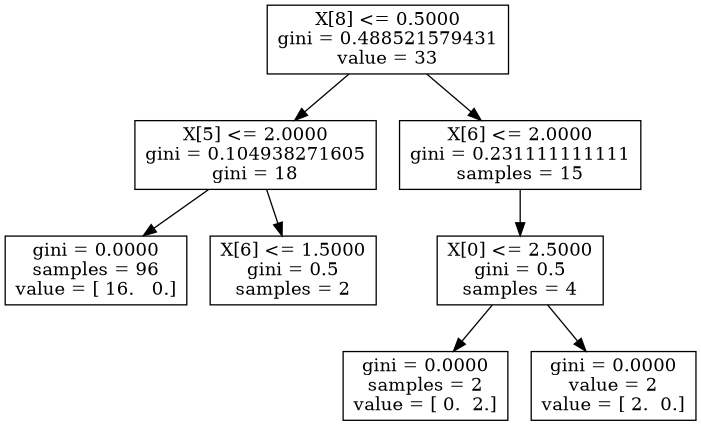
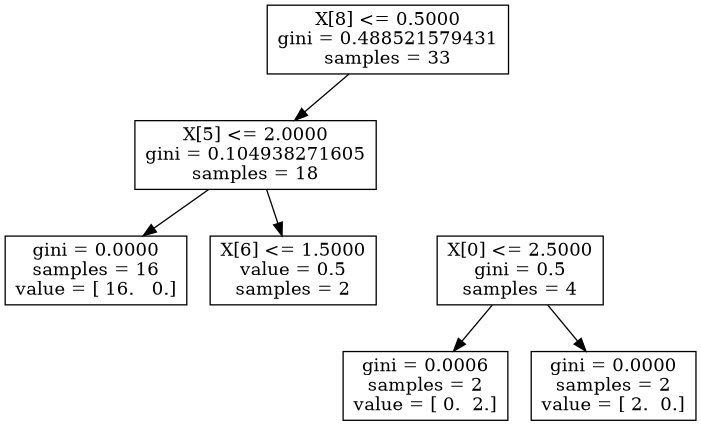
node "X[8] <= 0.5000 gini = 0.488521579431 value = 33": label "X[8] <= 0.5000 gini = 0.488521579431 value = 33" -> "X[8] <= 0.5000 gini = 0.488521579431 samples = 33"
node "X[5] <= 2.0000 gini = 0.104938271605 gini = 18": label "X[5] <= 2.0000 gini = 0.104938271605 gini = 18" -> "X[5] <= 2.0000 gini = 0.104938271605 samples = 18"
node "X[6] <= 2.0000 gini = 0.231111111111 samples = 15": removed
node "gini = 0.0000 samples = 96 value = [ 16.   0.]": label "gini = 0.0000 samples = 96 value = [ 16.   0.]" -> "gini = 0.0000 samples = 16 value = [ 16.   0.]"
node "X[6] <= 1.5000 gini = 0.5 samples = 2": label "X[6] <= 1.5000 gini = 0.5 samples = 2" -> "X[6] <= 1.5000 value = 0.5 samples = 2"
node "gini = 0.0000 samples = 2 value = [ 0.  2.]": label "gini = 0.0000 samples = 2 value = [ 0.  2.]" -> "gini = 0.0006 samples = 2 value = [ 0.  2.]"
node "gini = 0.0000 value = 2 value = [ 2.  0.]": label "gini = 0.0000 value = 2 value = [ 2.  0.]" -> "gini = 0.0000 samples = 2 value = [ 2.  0.]"
